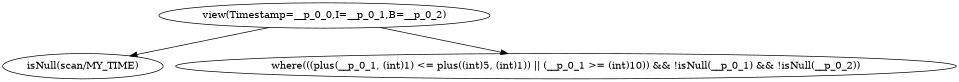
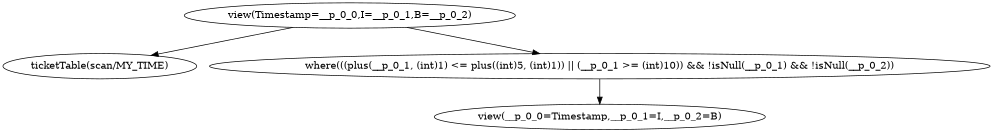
node "isNull(scan/MY_TIME)": label "isNull(scan/MY_TIME)" -> "ticketTable(scan/MY_TIME)"
node "view(__p_0_0=Timestamp,__p_0_1=I,__p_0_2=B)": added
